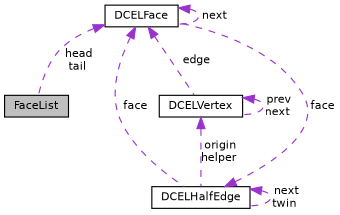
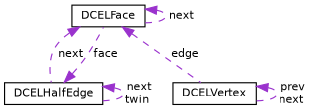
node "FaceList": removed
edge "DCELHalfEdge" -> "DCELFace": label " face" -> " next"
edge "DCELHalfEdge" -> "DCELVertex": removed, label "origin helper"
